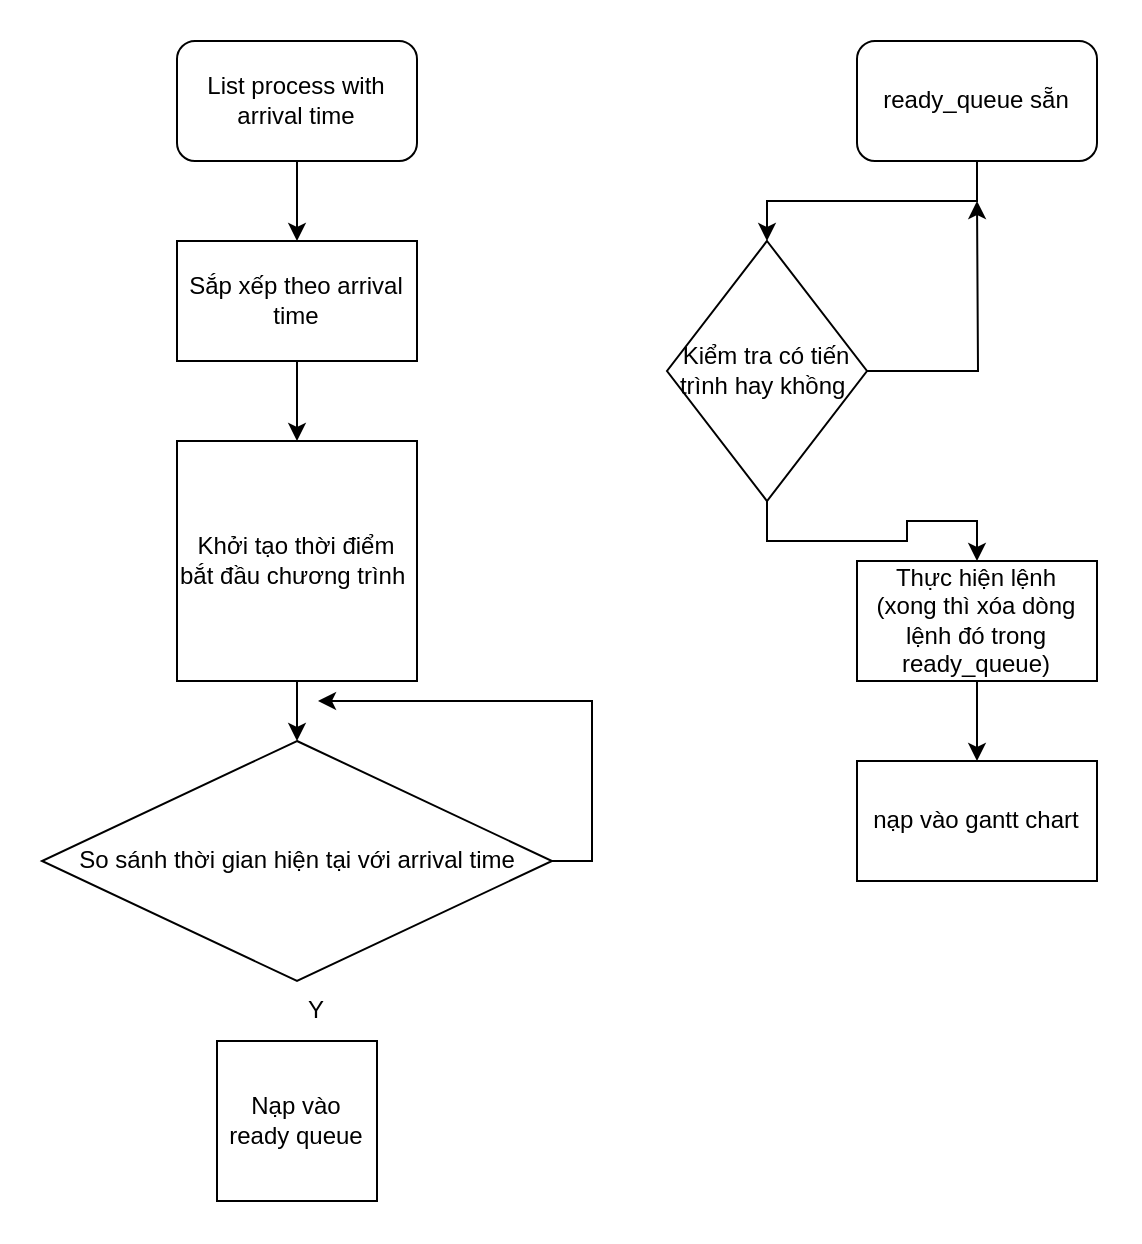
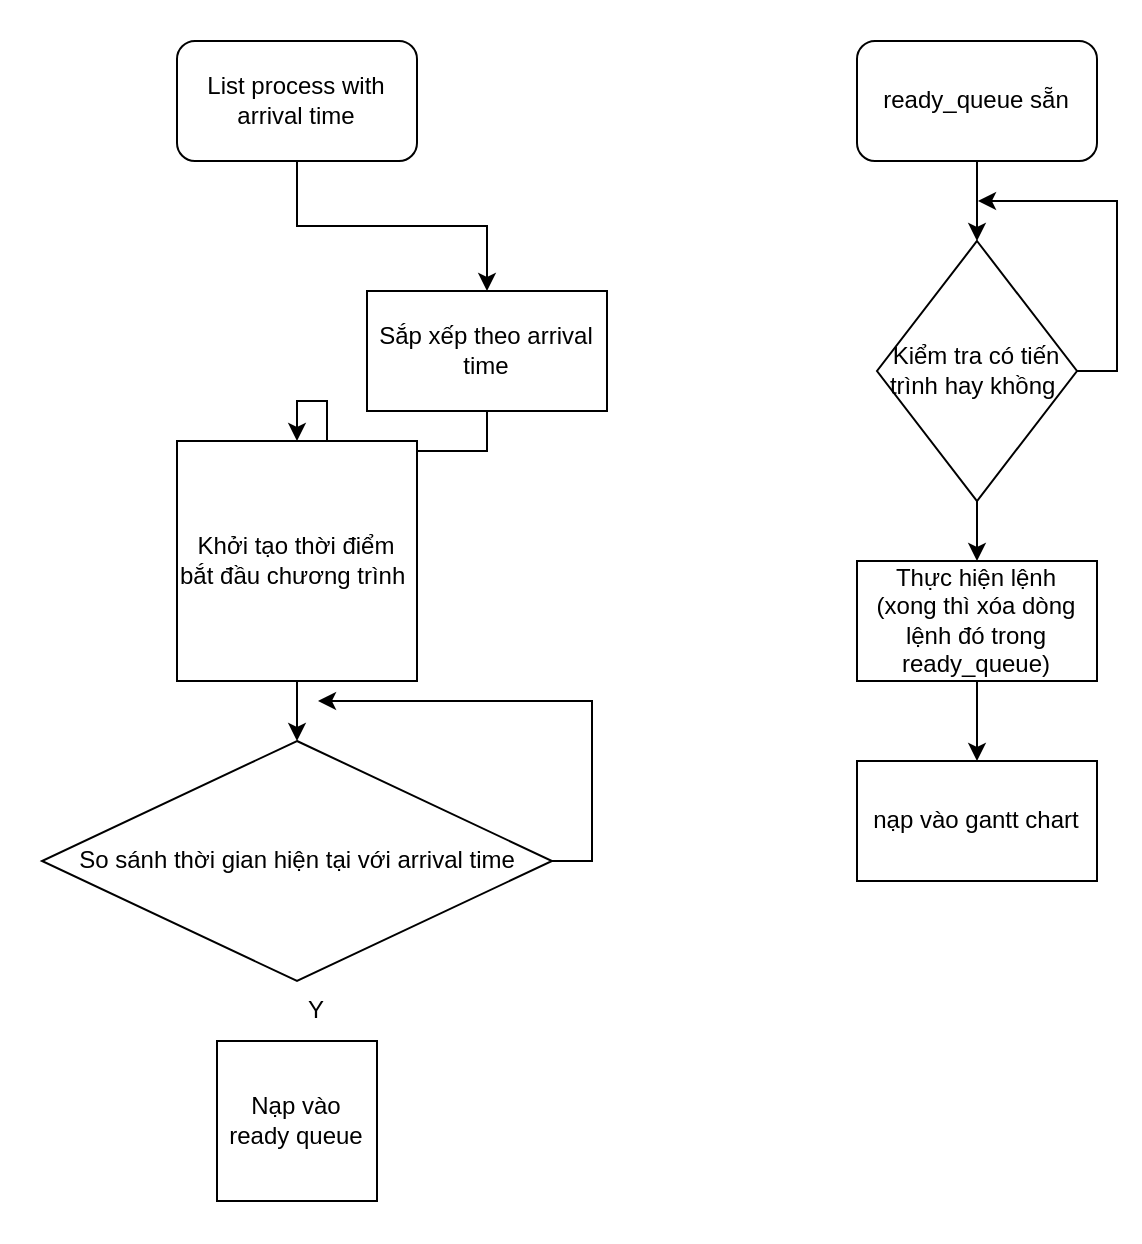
node "Sắp xếp theo arrival time": moved (297, 301) -> (487, 351)
node "Kiểm tra có tiến trình hay khồng": moved (767, 371) -> (977, 371)
